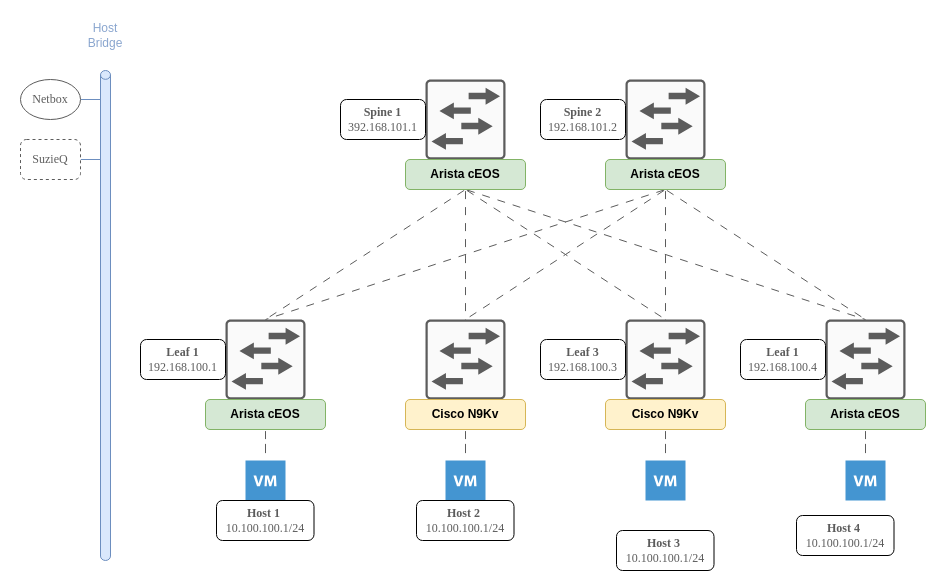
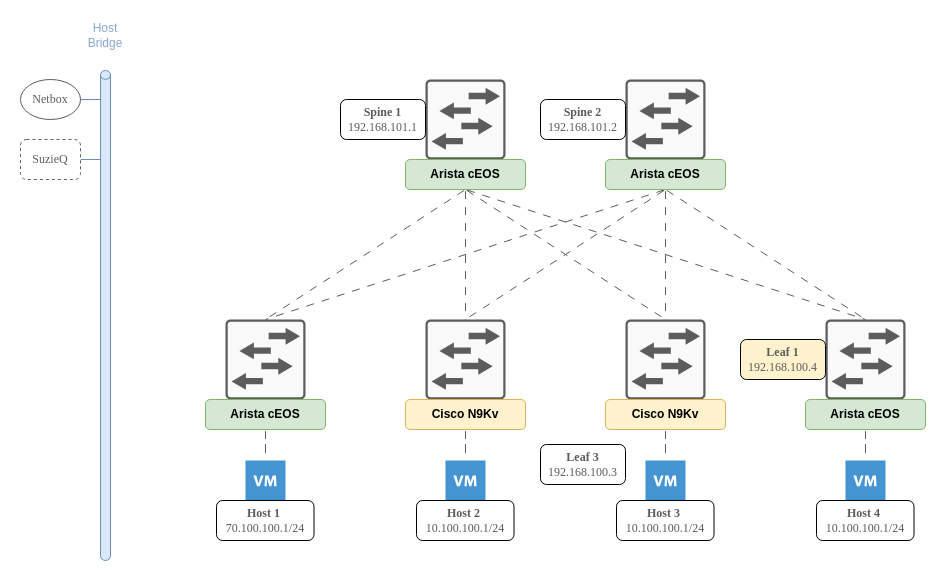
node "Spine 1 392.168.101.1": label "Spine 1 392.168.101.1" -> "Spine 1 192.168.101.1"
node "Leaf 1 192.168.100.1": removed
node "Leaf 3 192.168.100.3": moved (583, 360) -> (583, 465)
node "Leaf 1 192.168.100.4": fillcolor #ffffff -> #fff2cc
node "Host 1 10.100.100.1/24": label "Host 1 10.100.100.1/24" -> "Host 1 70.100.100.1/24"
node "Host 4 10.100.100.1/24": moved (845, 536) -> (865, 521)
node "Host 3 10.100.100.1/24": moved (665, 551) -> (665, 521)
